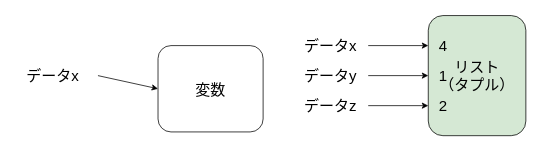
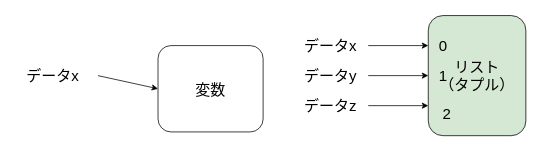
node "4": label "4" -> "0"
node "2": moved (443, 105) -> (447, 113)
